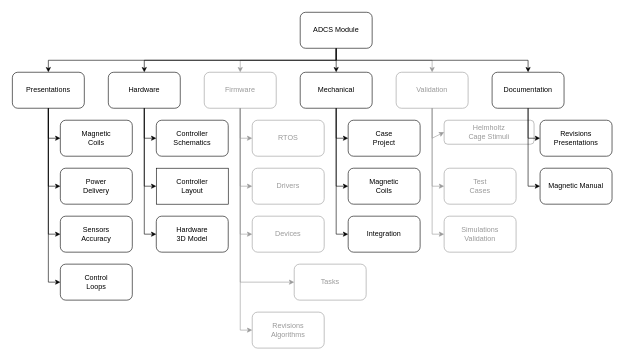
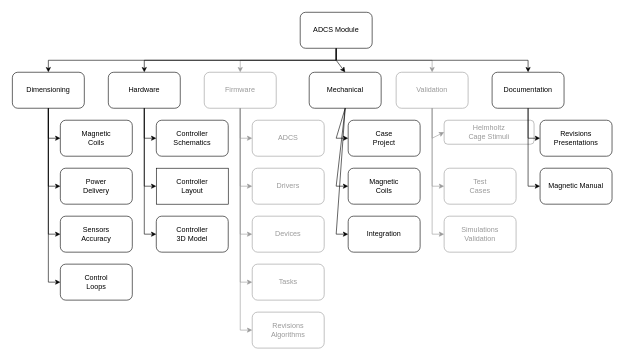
node "Presentations": label "Presentations" -> "Dimensioning"
node "Mechanical": moved (336, 90) -> (345, 90)
node "RTOS": label "RTOS" -> "ADCS"
node "Hardware 3D Model": label "Hardware 3D Model" -> "Controller 3D Model"
node "Tasks": moved (330, 282) -> (288, 282)
